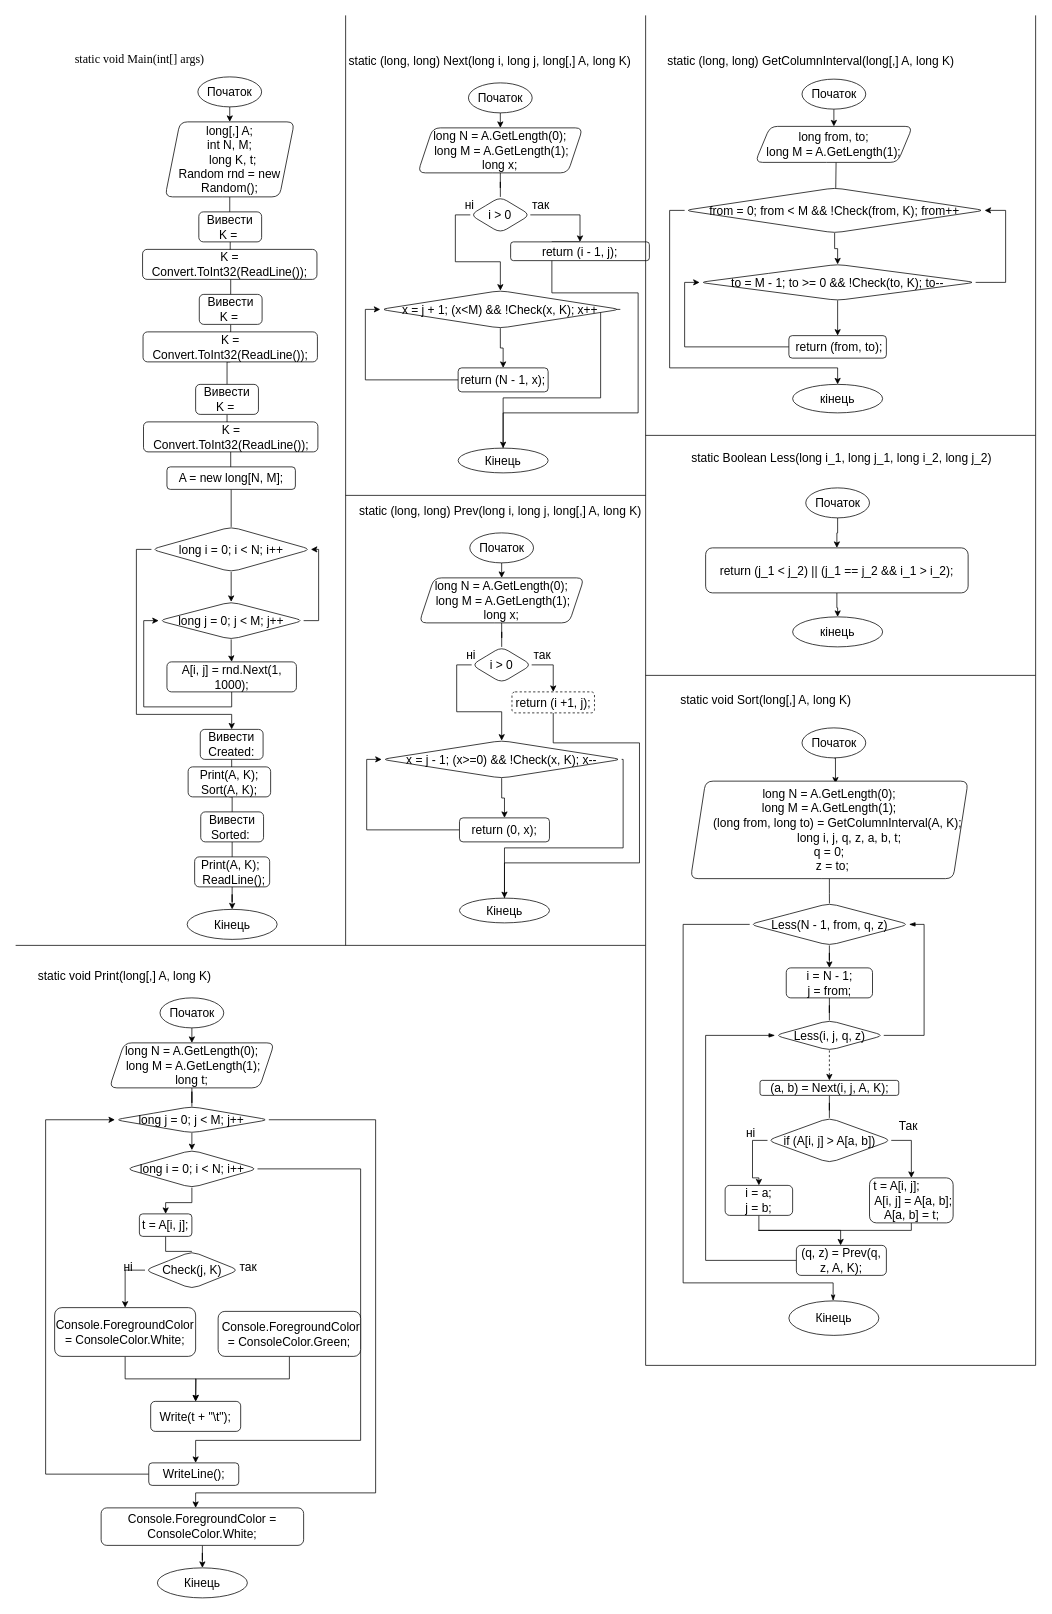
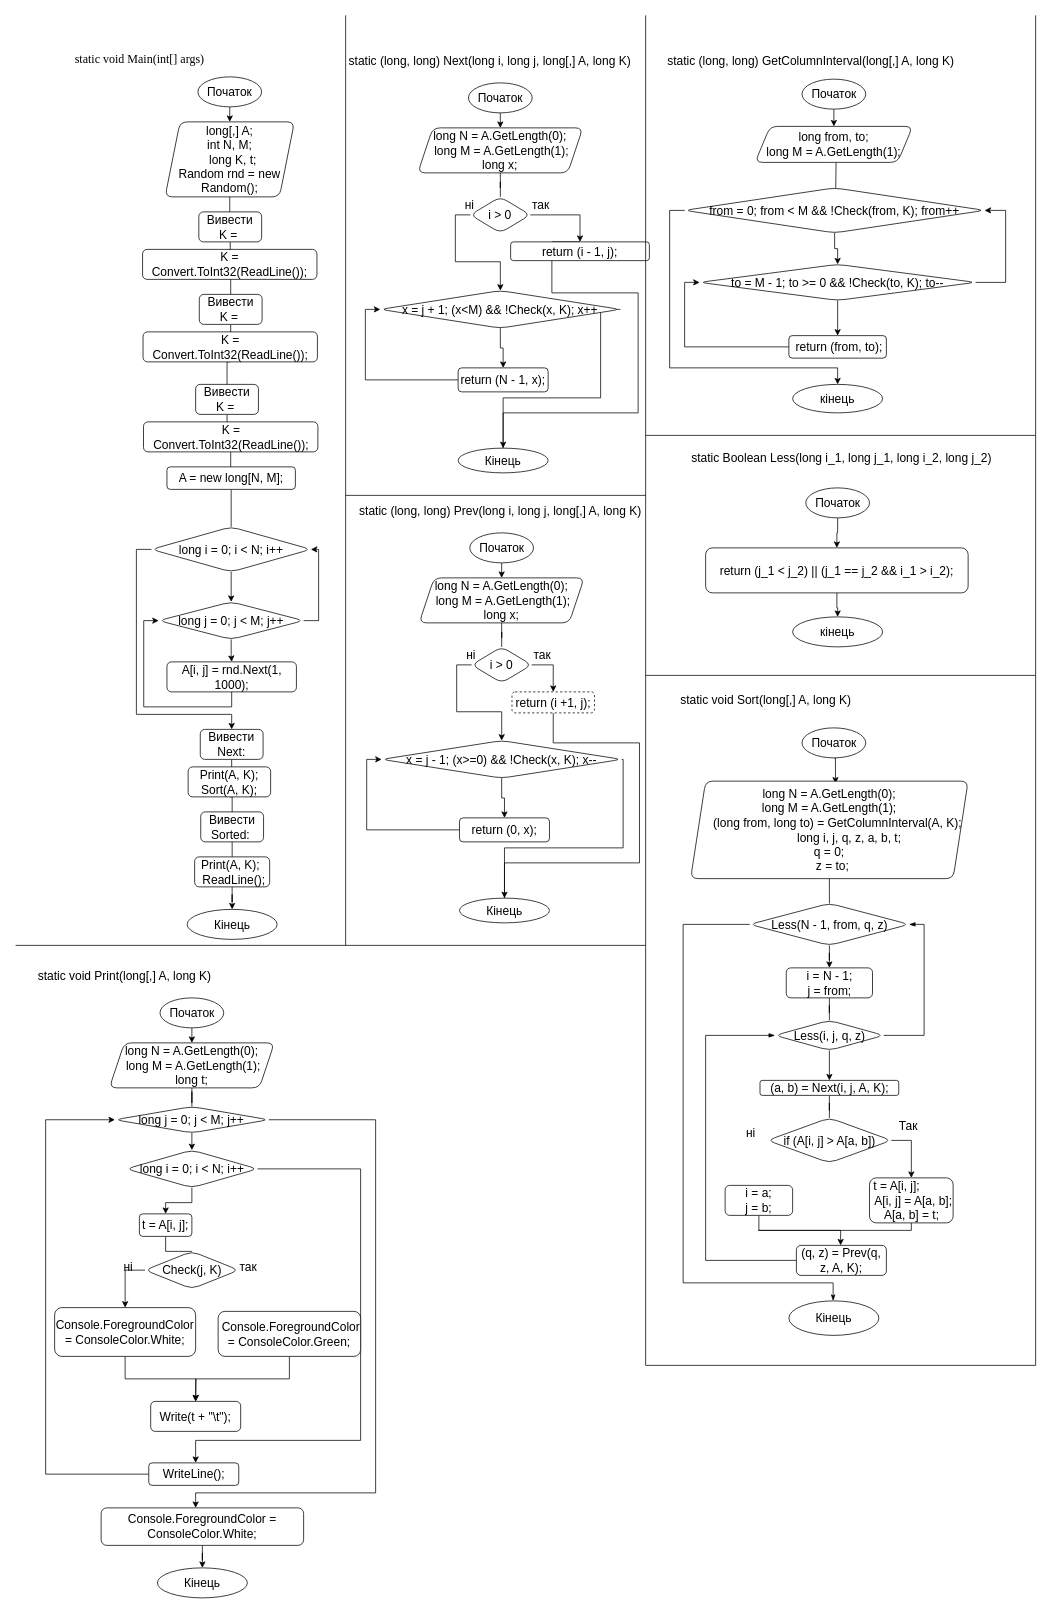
node "Вивести Created:": label "Вивести Created:" -> "Вивести Next:"
edge "Less(i, j, q, z)" -> "(a, b) = Next(i, j, A, K);": style dashed -> solid
edge "if (A[i, j] > A[a, b])" -> "i = a; j = b;": removed
